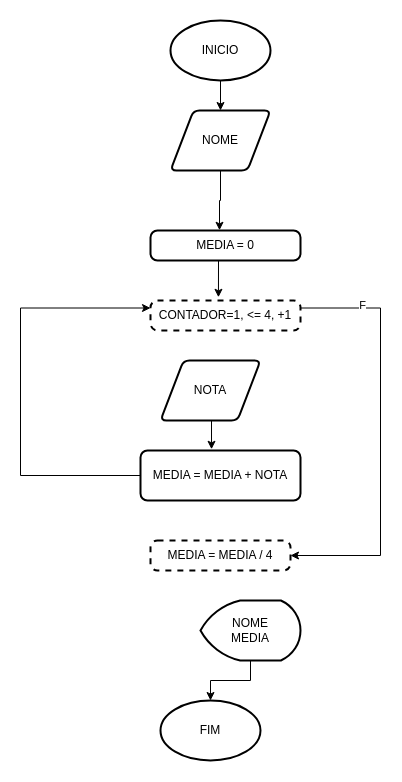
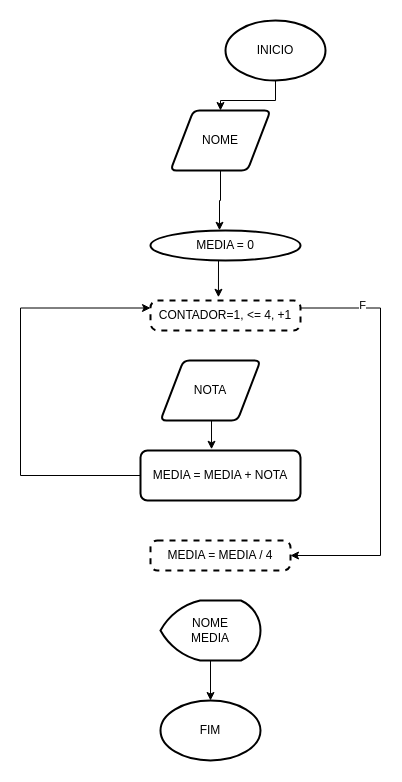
node "INICIO": moved (221, 51) -> (276, 51)
node "MEDIA = 0": shape rounded rectangle -> ellipse
node "NOME MEDIA": moved (251, 631) -> (211, 631)
